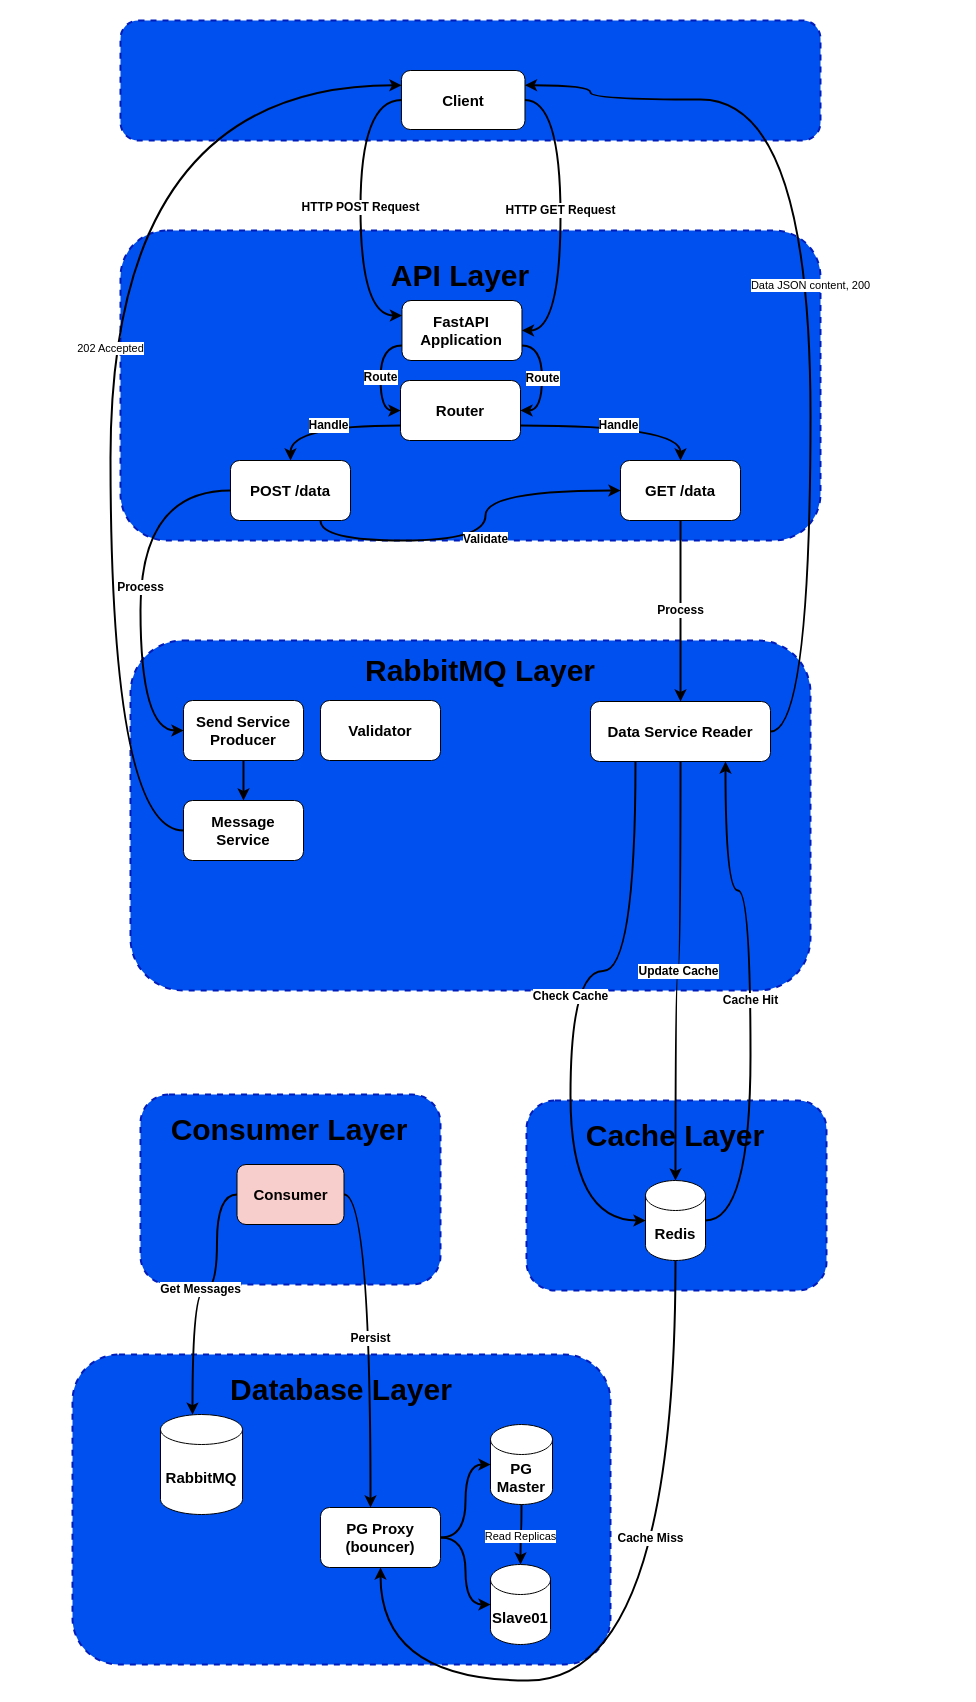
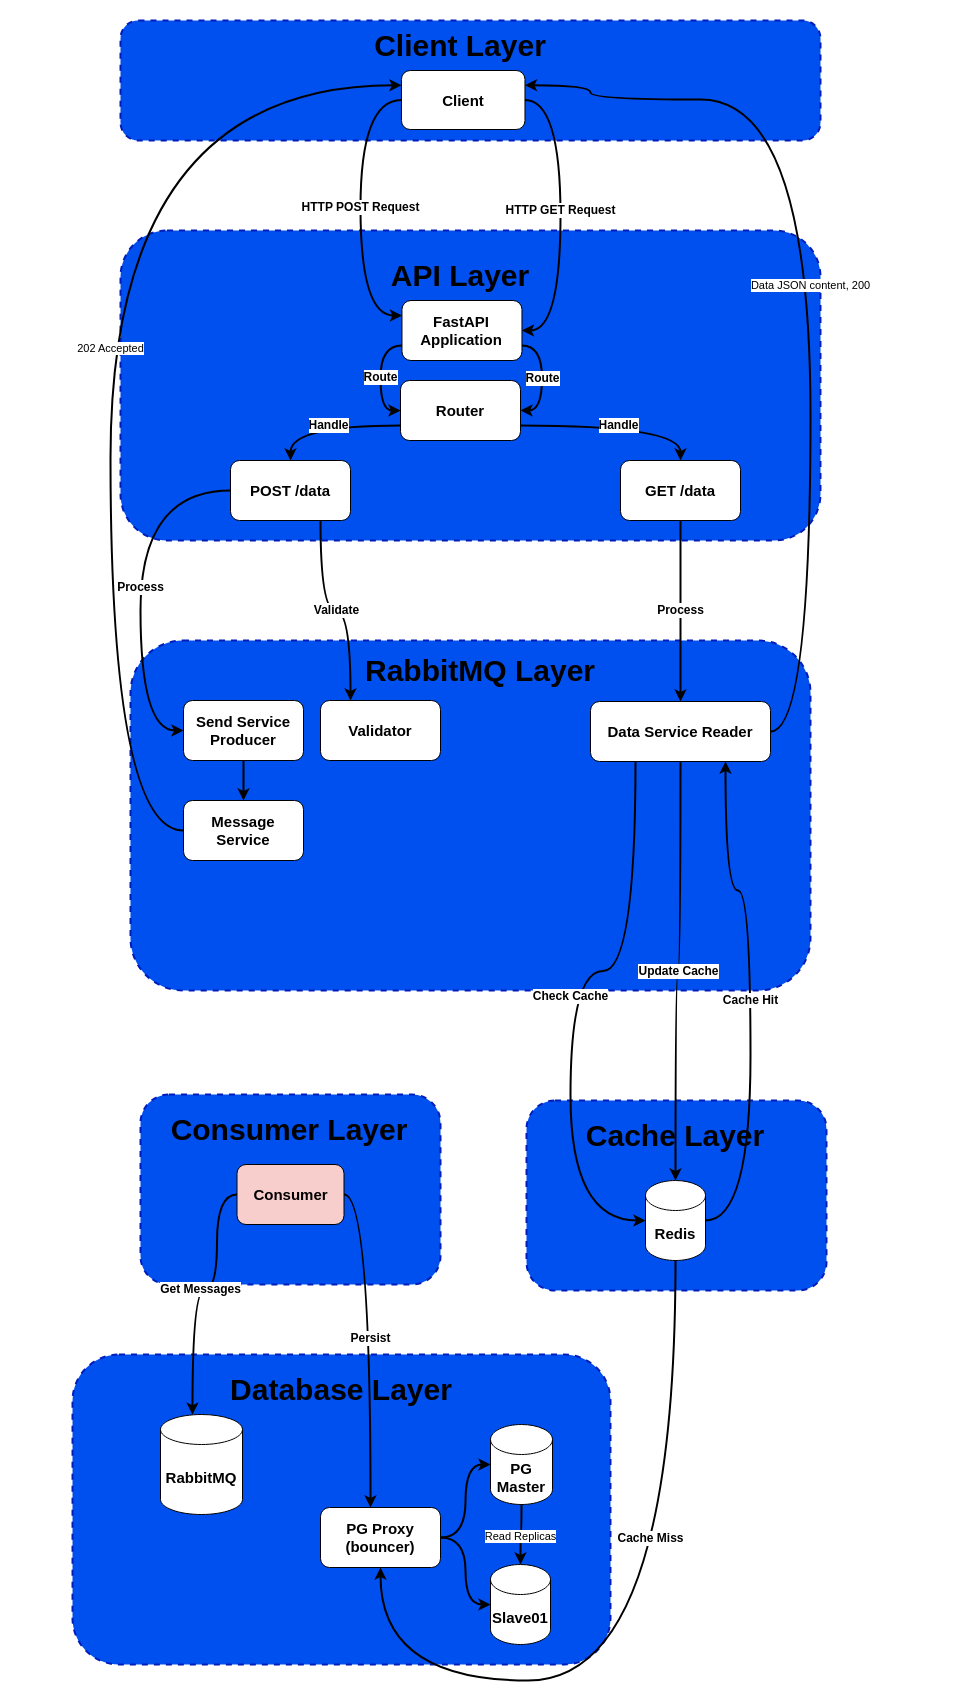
node "Client Layer": added
edge "POST /data" -> "GET /data": now "POST /data" -> "Validator"
